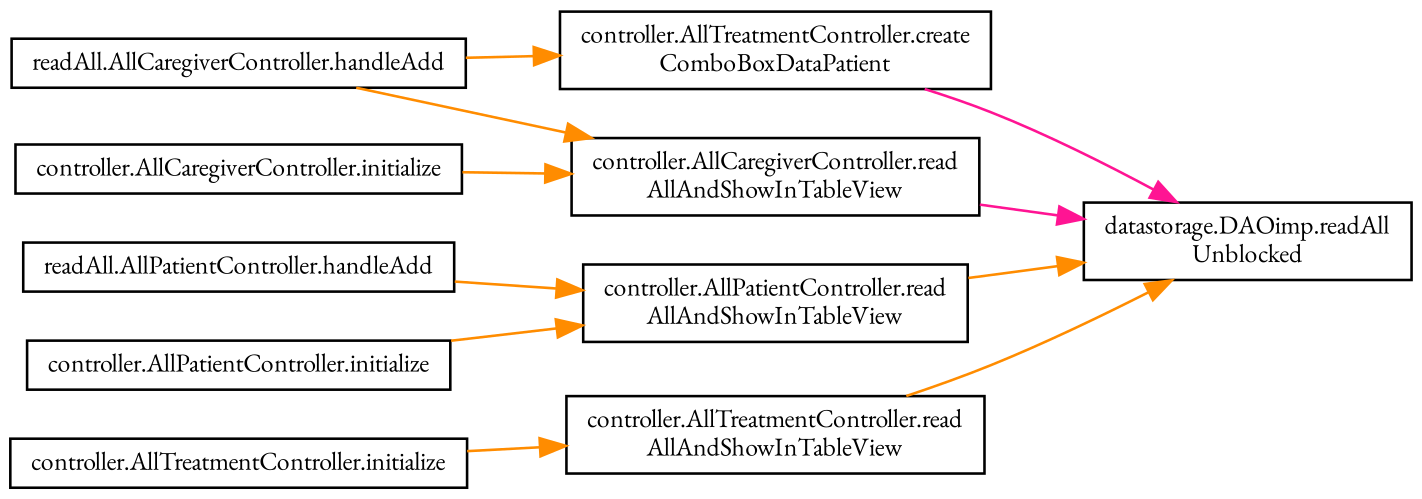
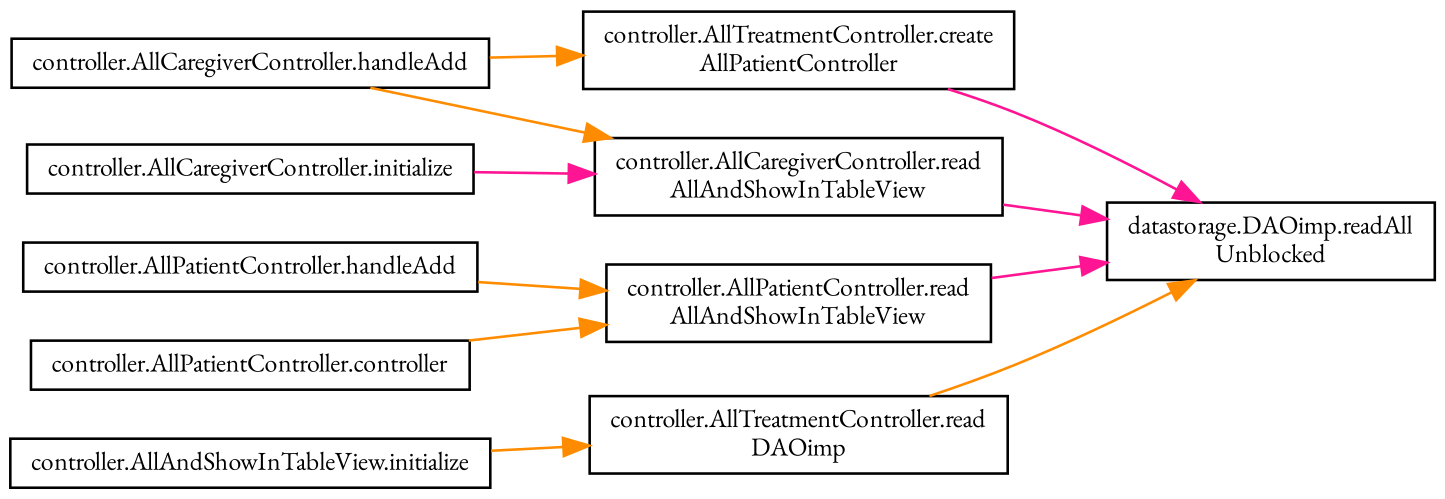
node "controller.AllTreatmentController.create ComboBoxDataPatient": label "controller.AllTreatmentController.create ComboBoxDataPatient" -> "controller.AllTreatmentController.create AllPatientController"
node "readAll.AllCaregiverController.handleAdd": label "readAll.AllCaregiverController.handleAdd" -> "controller.AllCaregiverController.handleAdd"
edge "controller.AllCaregiverController.initialize" -> "controller.AllCaregiverController.read AllAndShowInTableView": color darkorange -> deeppink
node "readAll.AllPatientController.handleAdd": label "readAll.AllPatientController.handleAdd" -> "controller.AllPatientController.handleAdd"
edge "controller.AllPatientController.read AllAndShowInTableView" -> "datastorage.DAOimp.readAll Unblocked": color darkorange -> deeppink
node "controller.AllPatientController.initialize": label "controller.AllPatientController.initialize" -> "controller.AllPatientController.controller"
node "controller.AllTreatmentController.read AllAndShowInTableView": label "controller.AllTreatmentController.read AllAndShowInTableView" -> "controller.AllTreatmentController.read DAOimp"
node "controller.AllTreatmentController.initialize": label "controller.AllTreatmentController.initialize" -> "controller.AllAndShowInTableView.initialize"
